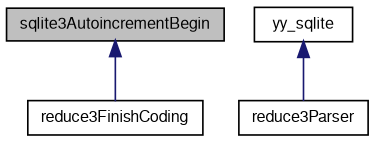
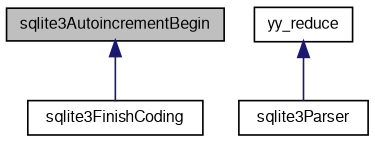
node "yy_sqlite": label "yy_sqlite" -> "yy_reduce"
node "reduce3FinishCoding": label "reduce3FinishCoding" -> "sqlite3FinishCoding"
node "reduce3Parser": label "reduce3Parser" -> "sqlite3Parser"
